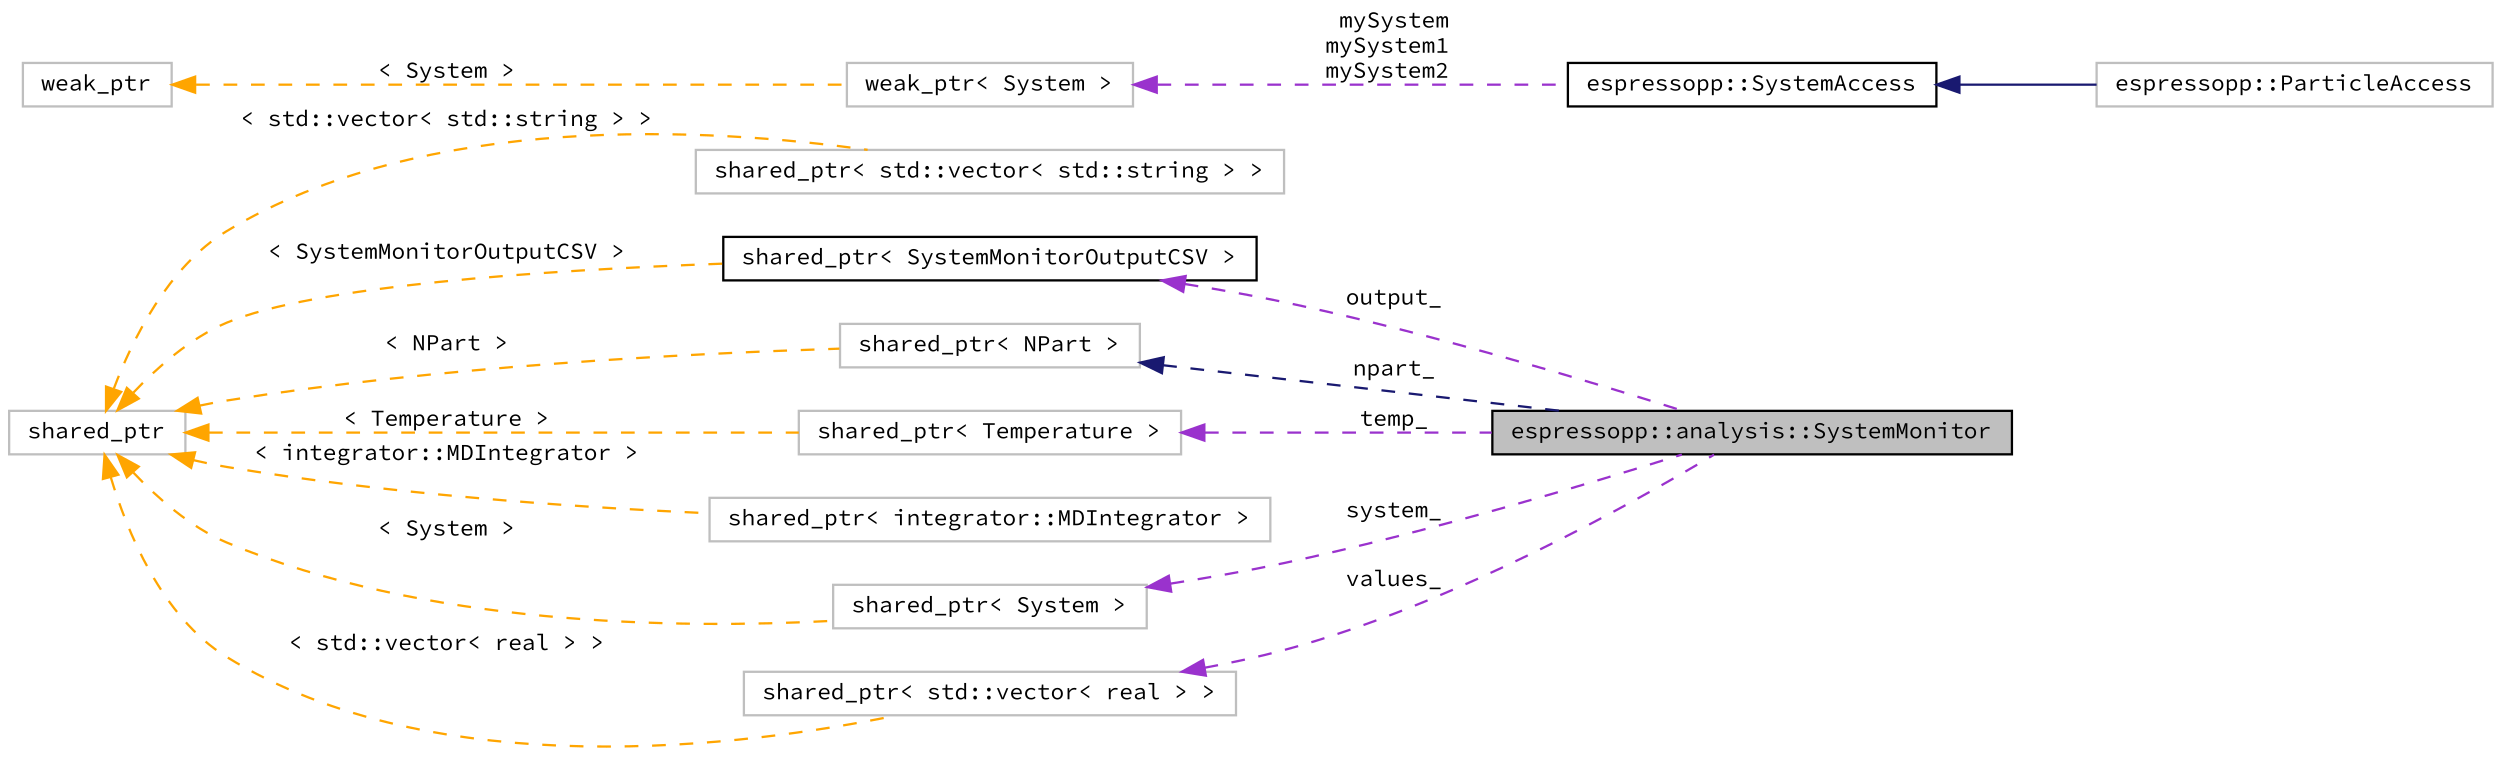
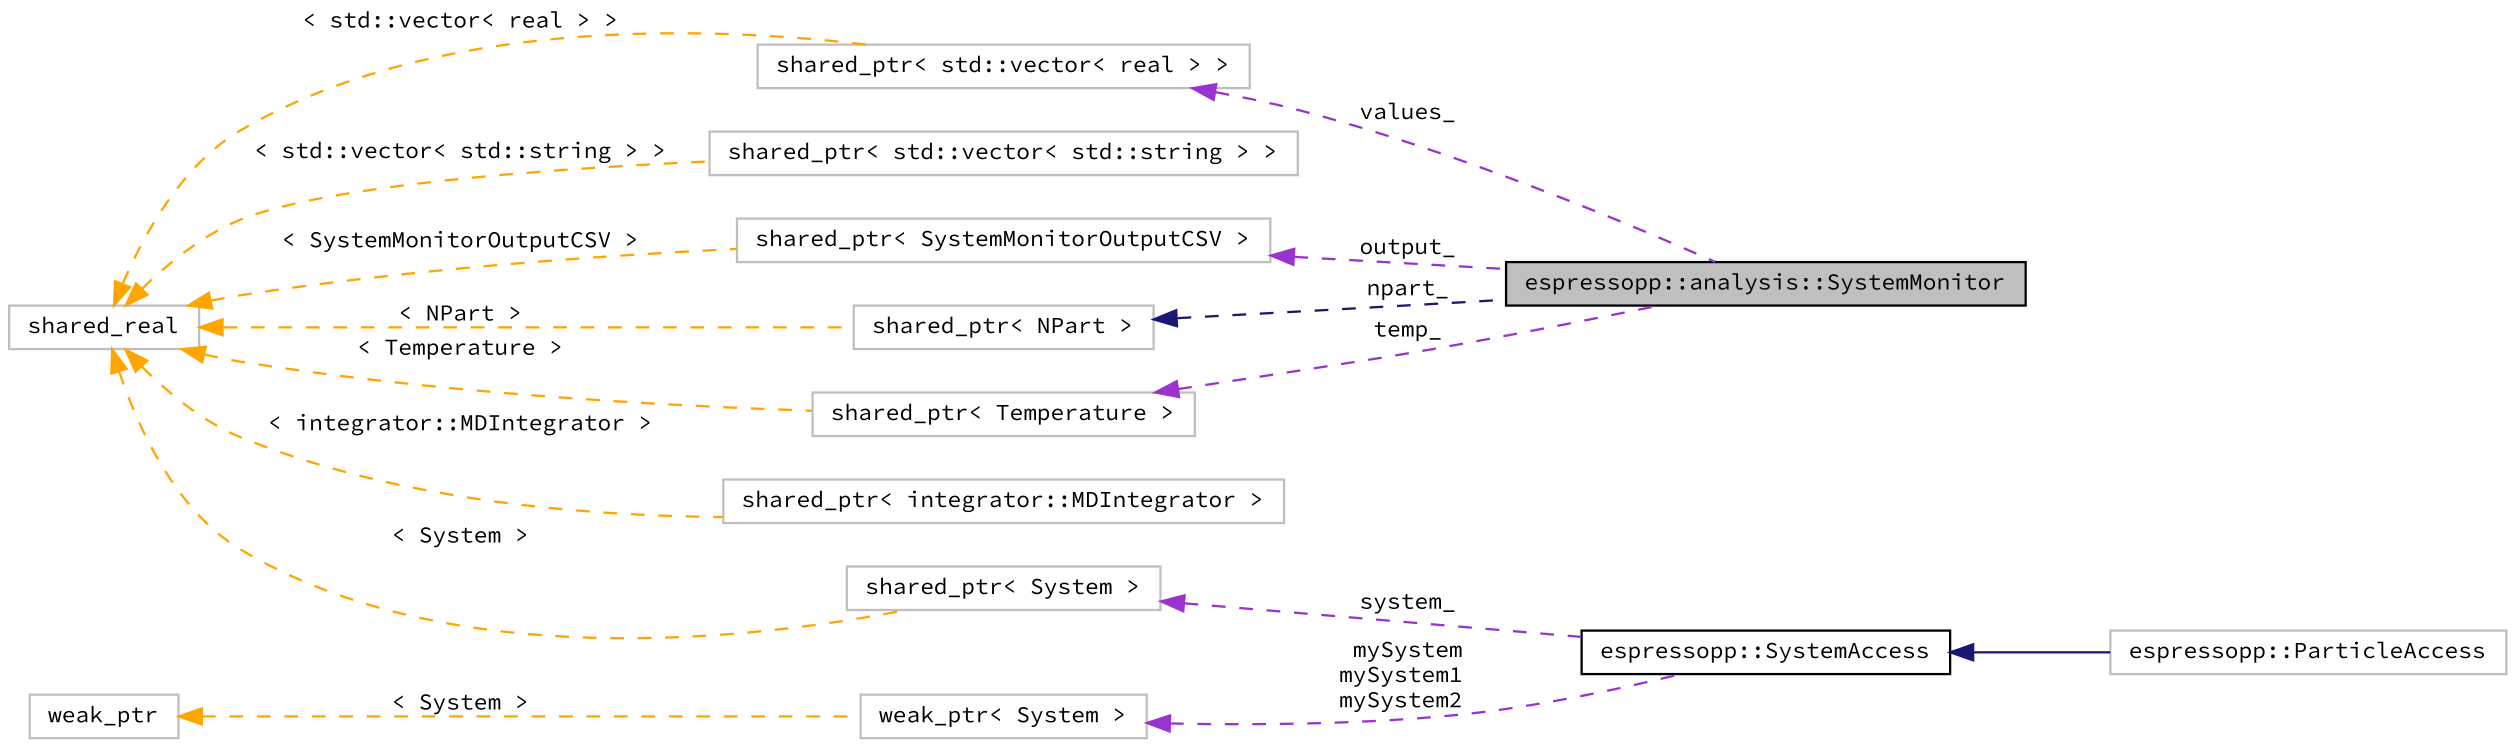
node "shared_ptr< SystemMonitorOutputCSV >": color black -> grey75
node "shared_ptr": label "shared_ptr" -> "shared_real"
edge "espressopp::analysis::SystemMonitor" -> "shared_ptr< System >": now "espressopp::SystemAccess" -> "shared_ptr< System >"
